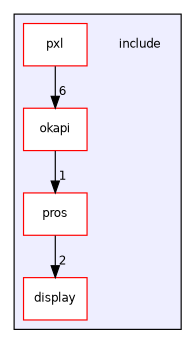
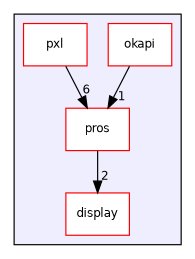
node "include": removed
edge "pxl" -> "okapi": now "pxl" -> "pros"
